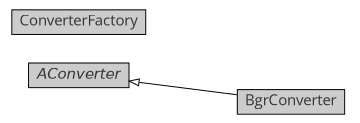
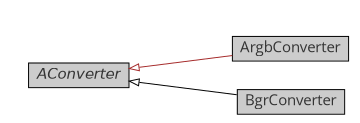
node "ConverterFactory": removed
node "ArgbConverter": added
